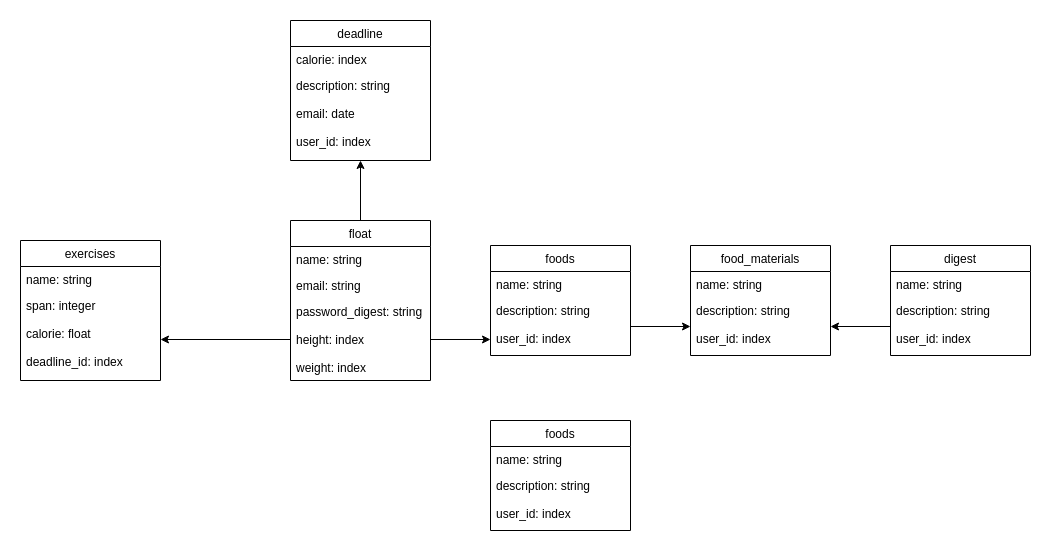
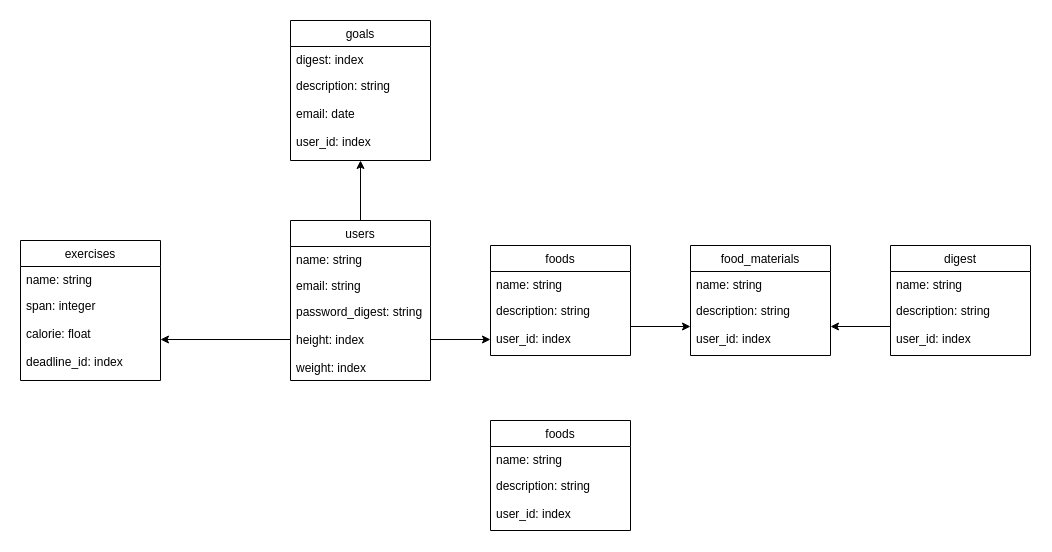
node "deadline": label "deadline" -> "goals"
node "calorie: index": label "calorie: index" -> "digest: index"
node "float": label "float" -> "users"
